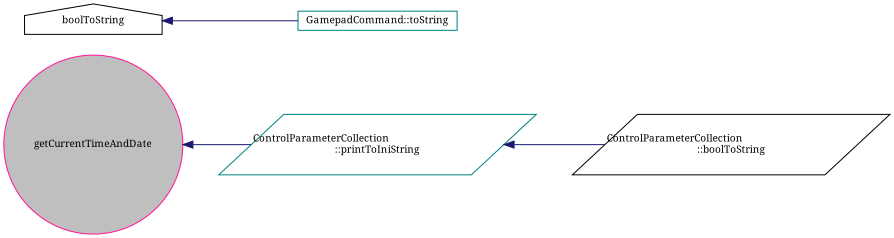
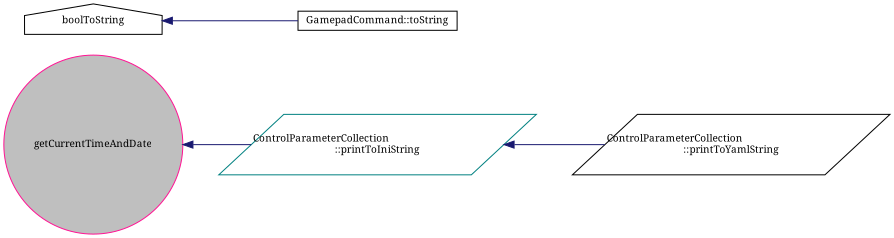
node "GamepadCommand::toString": color teal -> black
node "ControlParameterCollection ::boolToString": label "ControlParameterCollection ::boolToString" -> "ControlParameterCollection ::printToYamlString"
